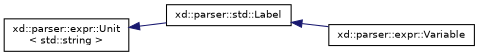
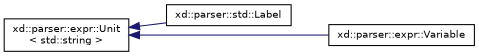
edge "xd::parser::expr::Variable" -> "xd::parser::std::Label": now "xd::parser::expr::Variable" -> "xd::parser::expr::Unit < std::string >"
